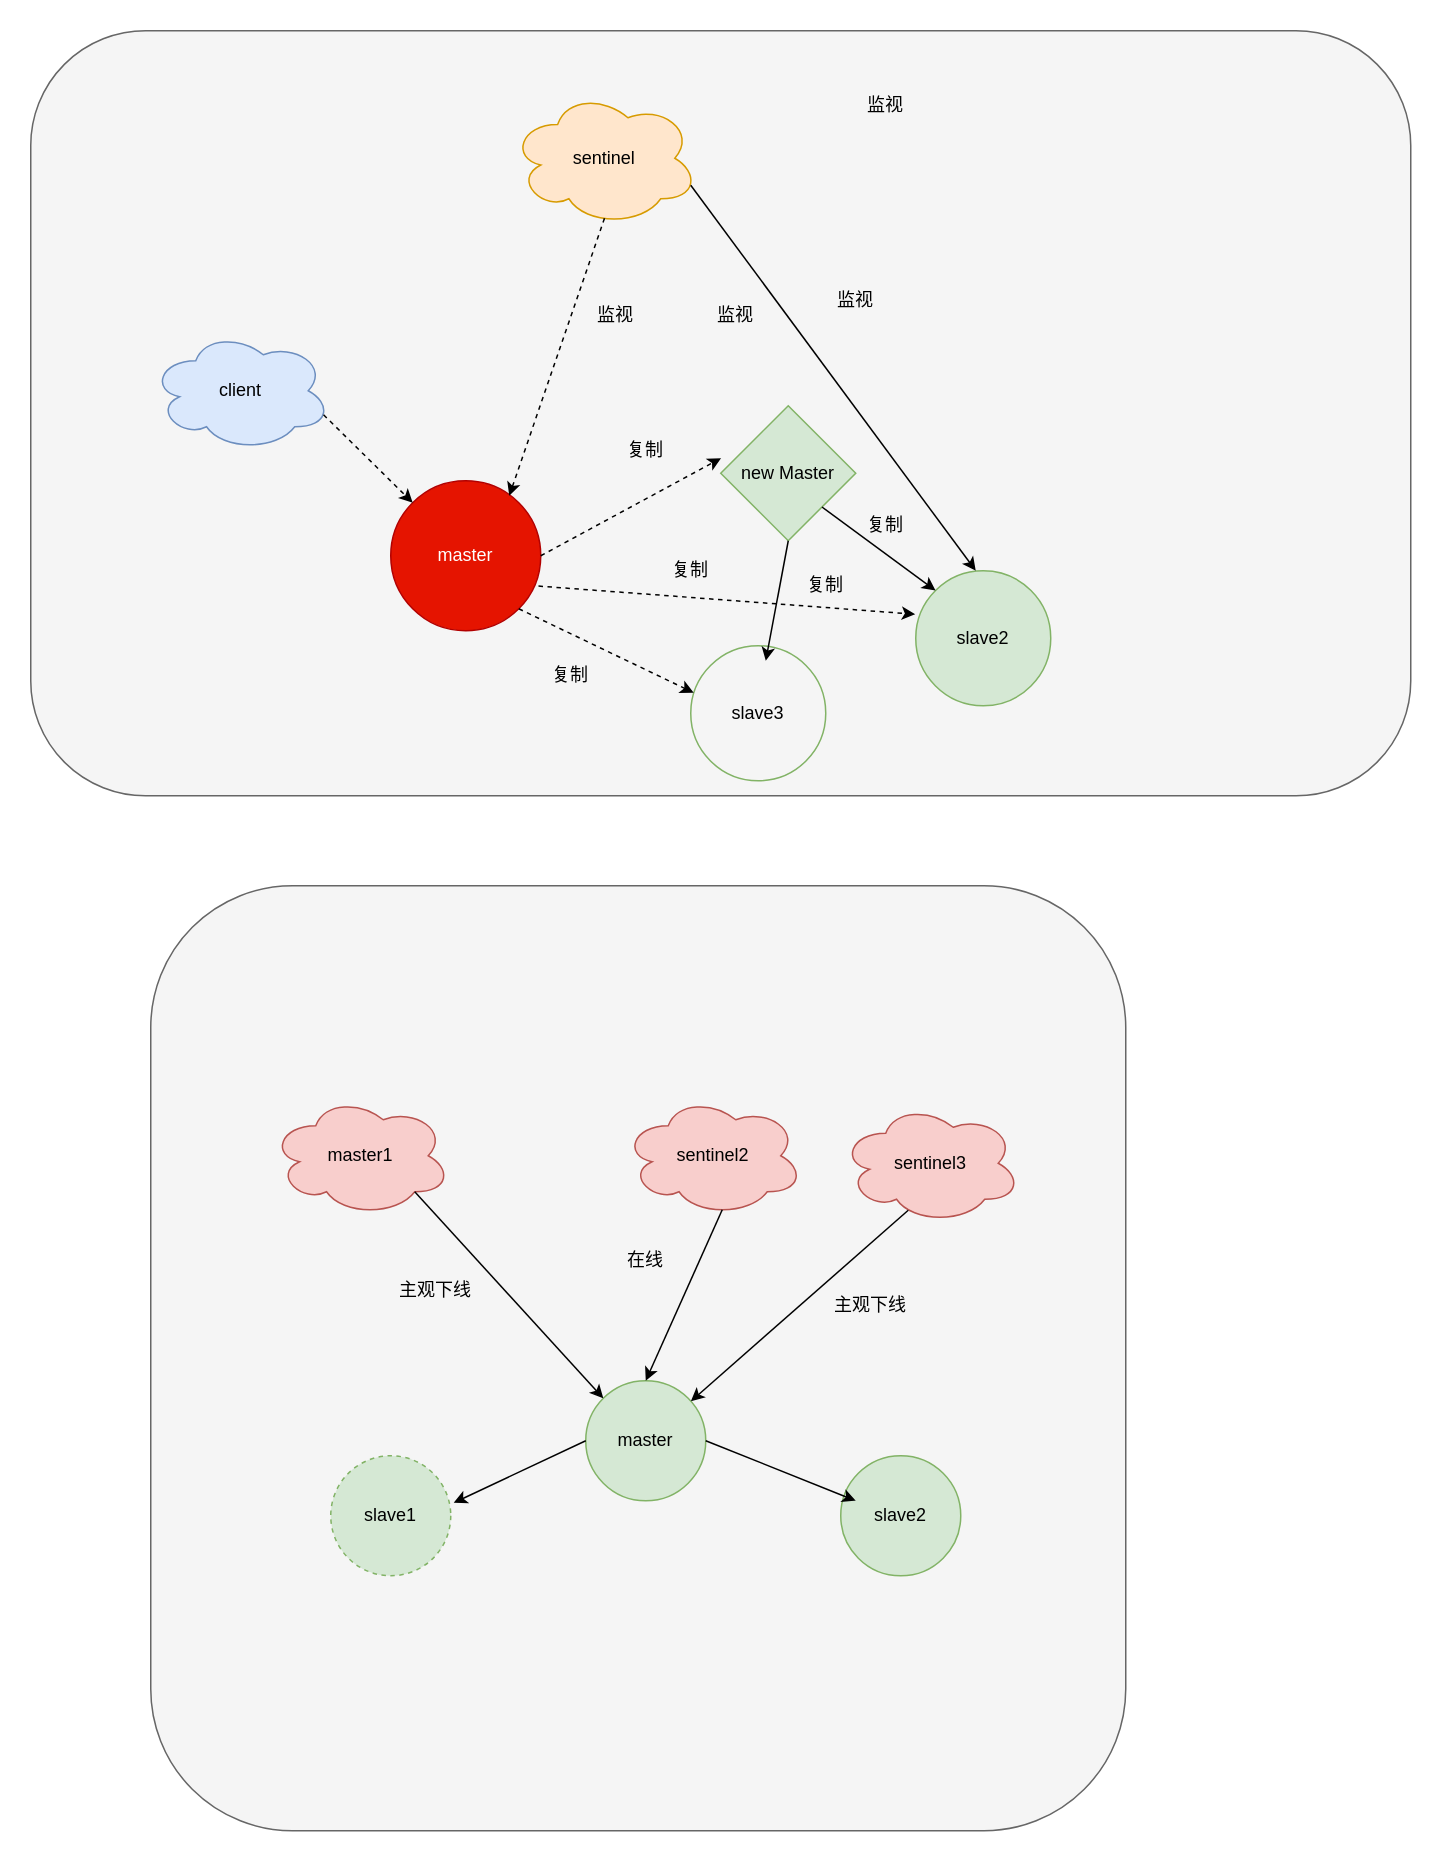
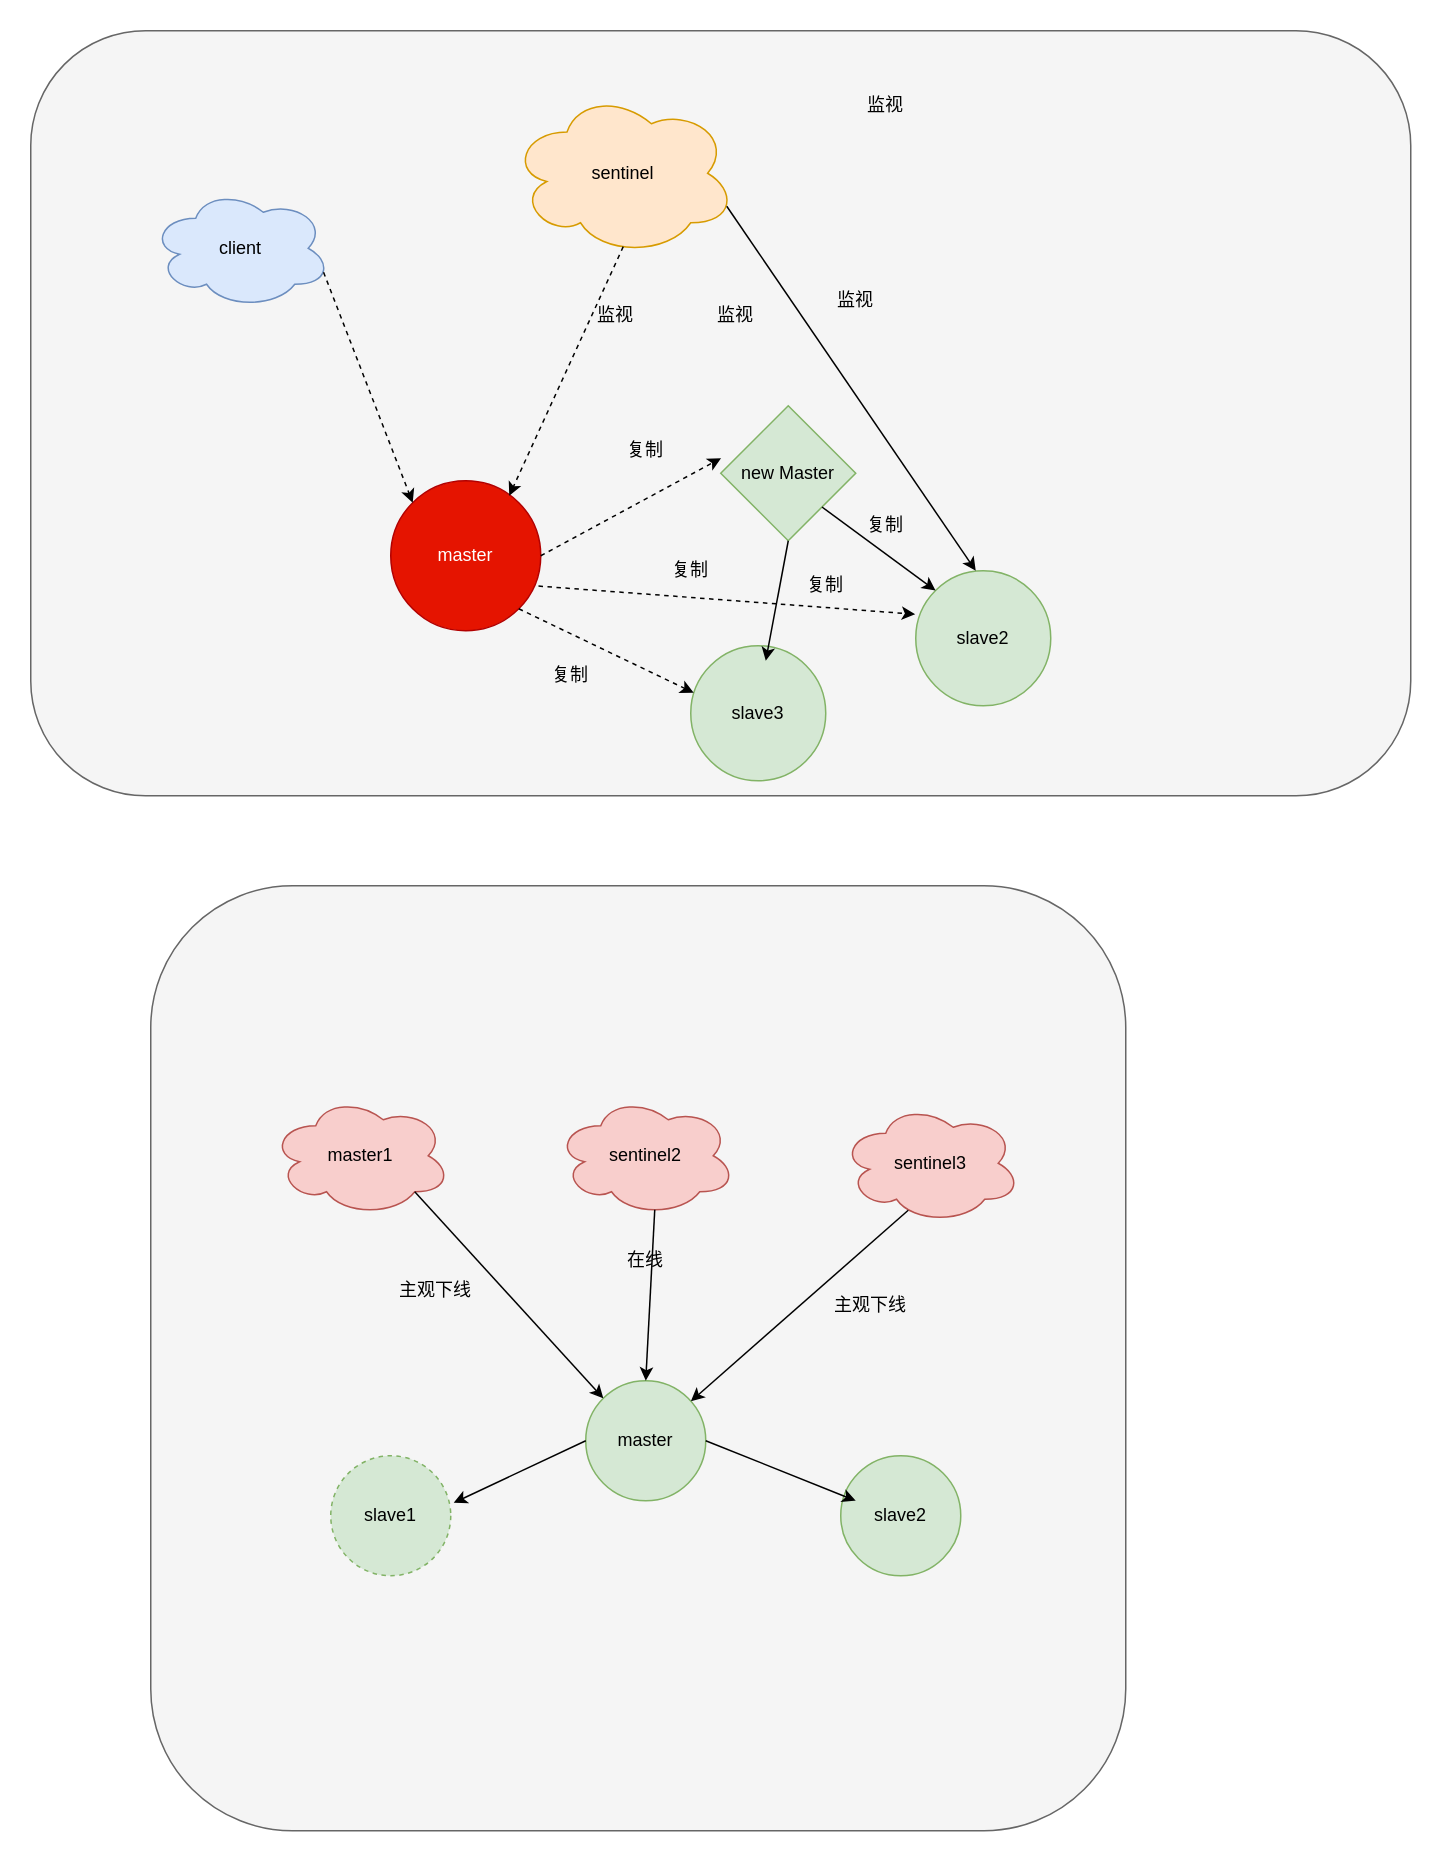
node "sentinel": size 188x135 -> 225x165
node "client": moved (241, 391) -> (241, 248)
node "slave3": fillcolor #f5f5f5 -> #d5e8d4
node "sentinel2": moved (713, 1156) -> (646, 1156)
